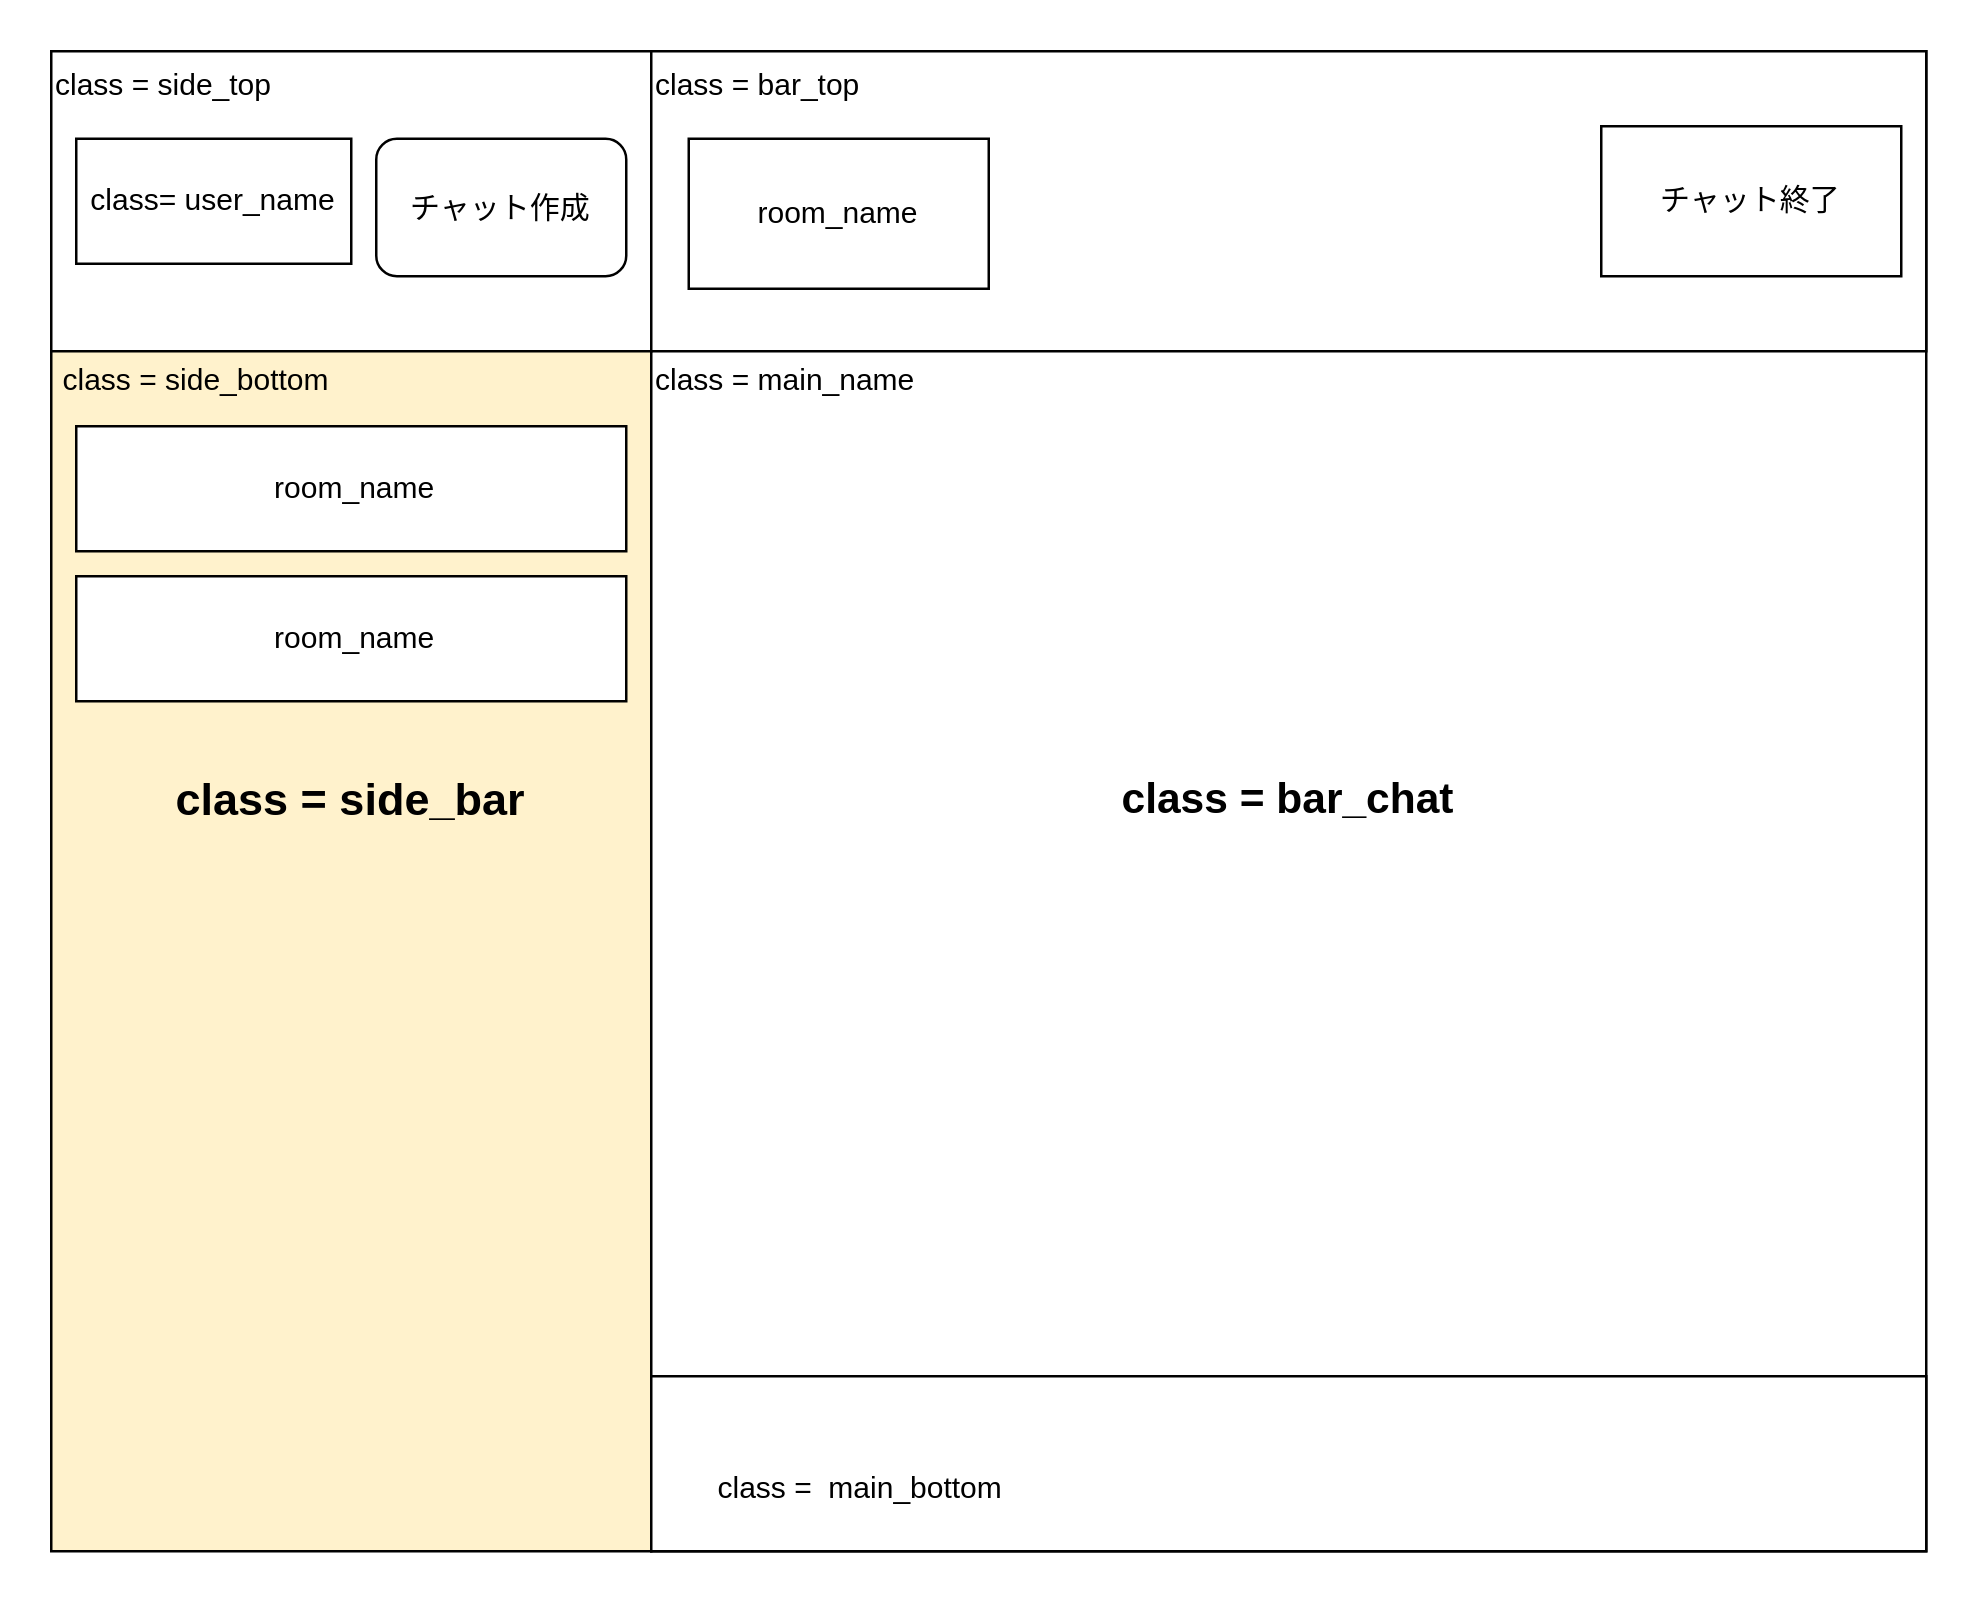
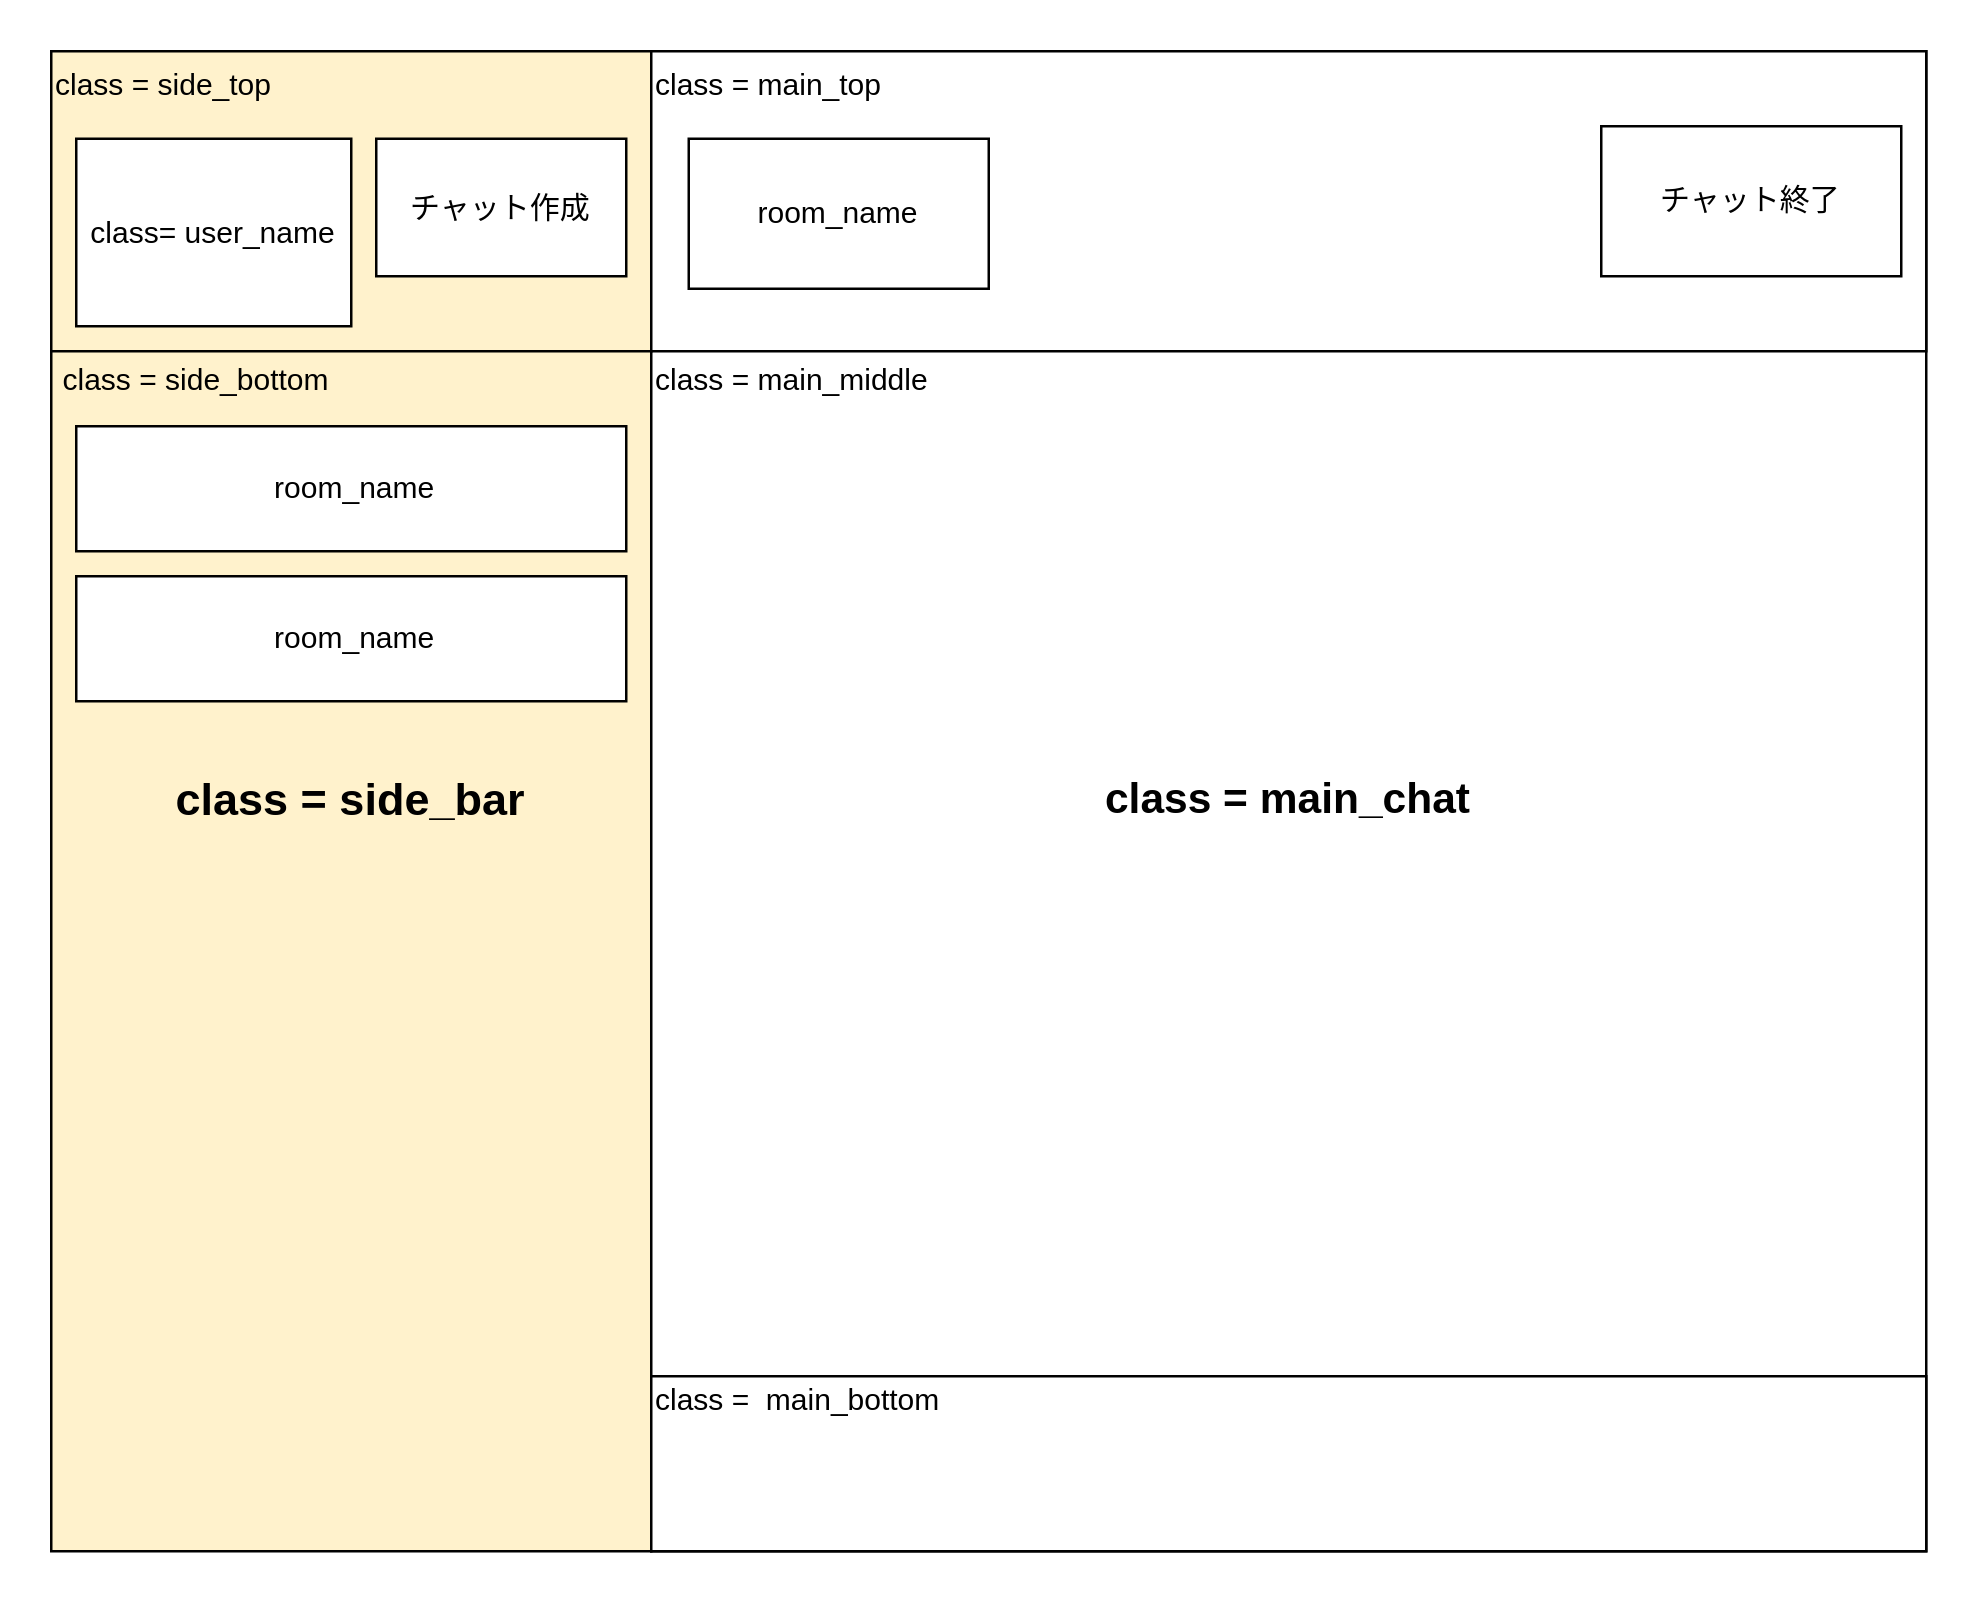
node "class = side_top": fillcolor #ffffff -> #fff2cc
node "class = bar_top": label "class = bar_top" -> "class = main_top"
node "class= user_name": size 275x125 -> 275x188
node "チャット作成": shape rounded rectangle -> rectangle
node "class = main_name": label "class = main_name" -> "class = main_middle"
node "class = bar_chat": label "class = bar_chat" -> "class = main_chat"
node "class = main_bottom": moved (901, 1489) -> (839, 1401)
